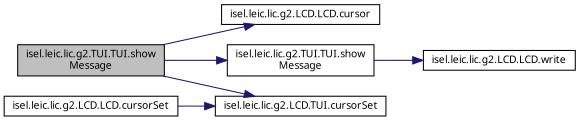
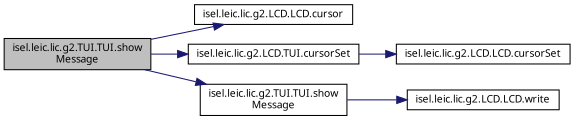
edge "isel.leic.lic.g2.LCD.LCD.cursorSet" -> "isel.leic.lic.g2.LCD.TUI.cursorSet": reversed
